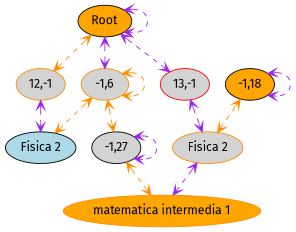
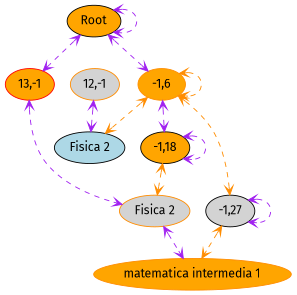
edge "Root" -- "12,-1": removed
node "-1,6": fillcolor lightgrey -> orange
node "13,-1": fillcolor lightgrey -> orange
edge "-1,6" -- "-1,18": added
